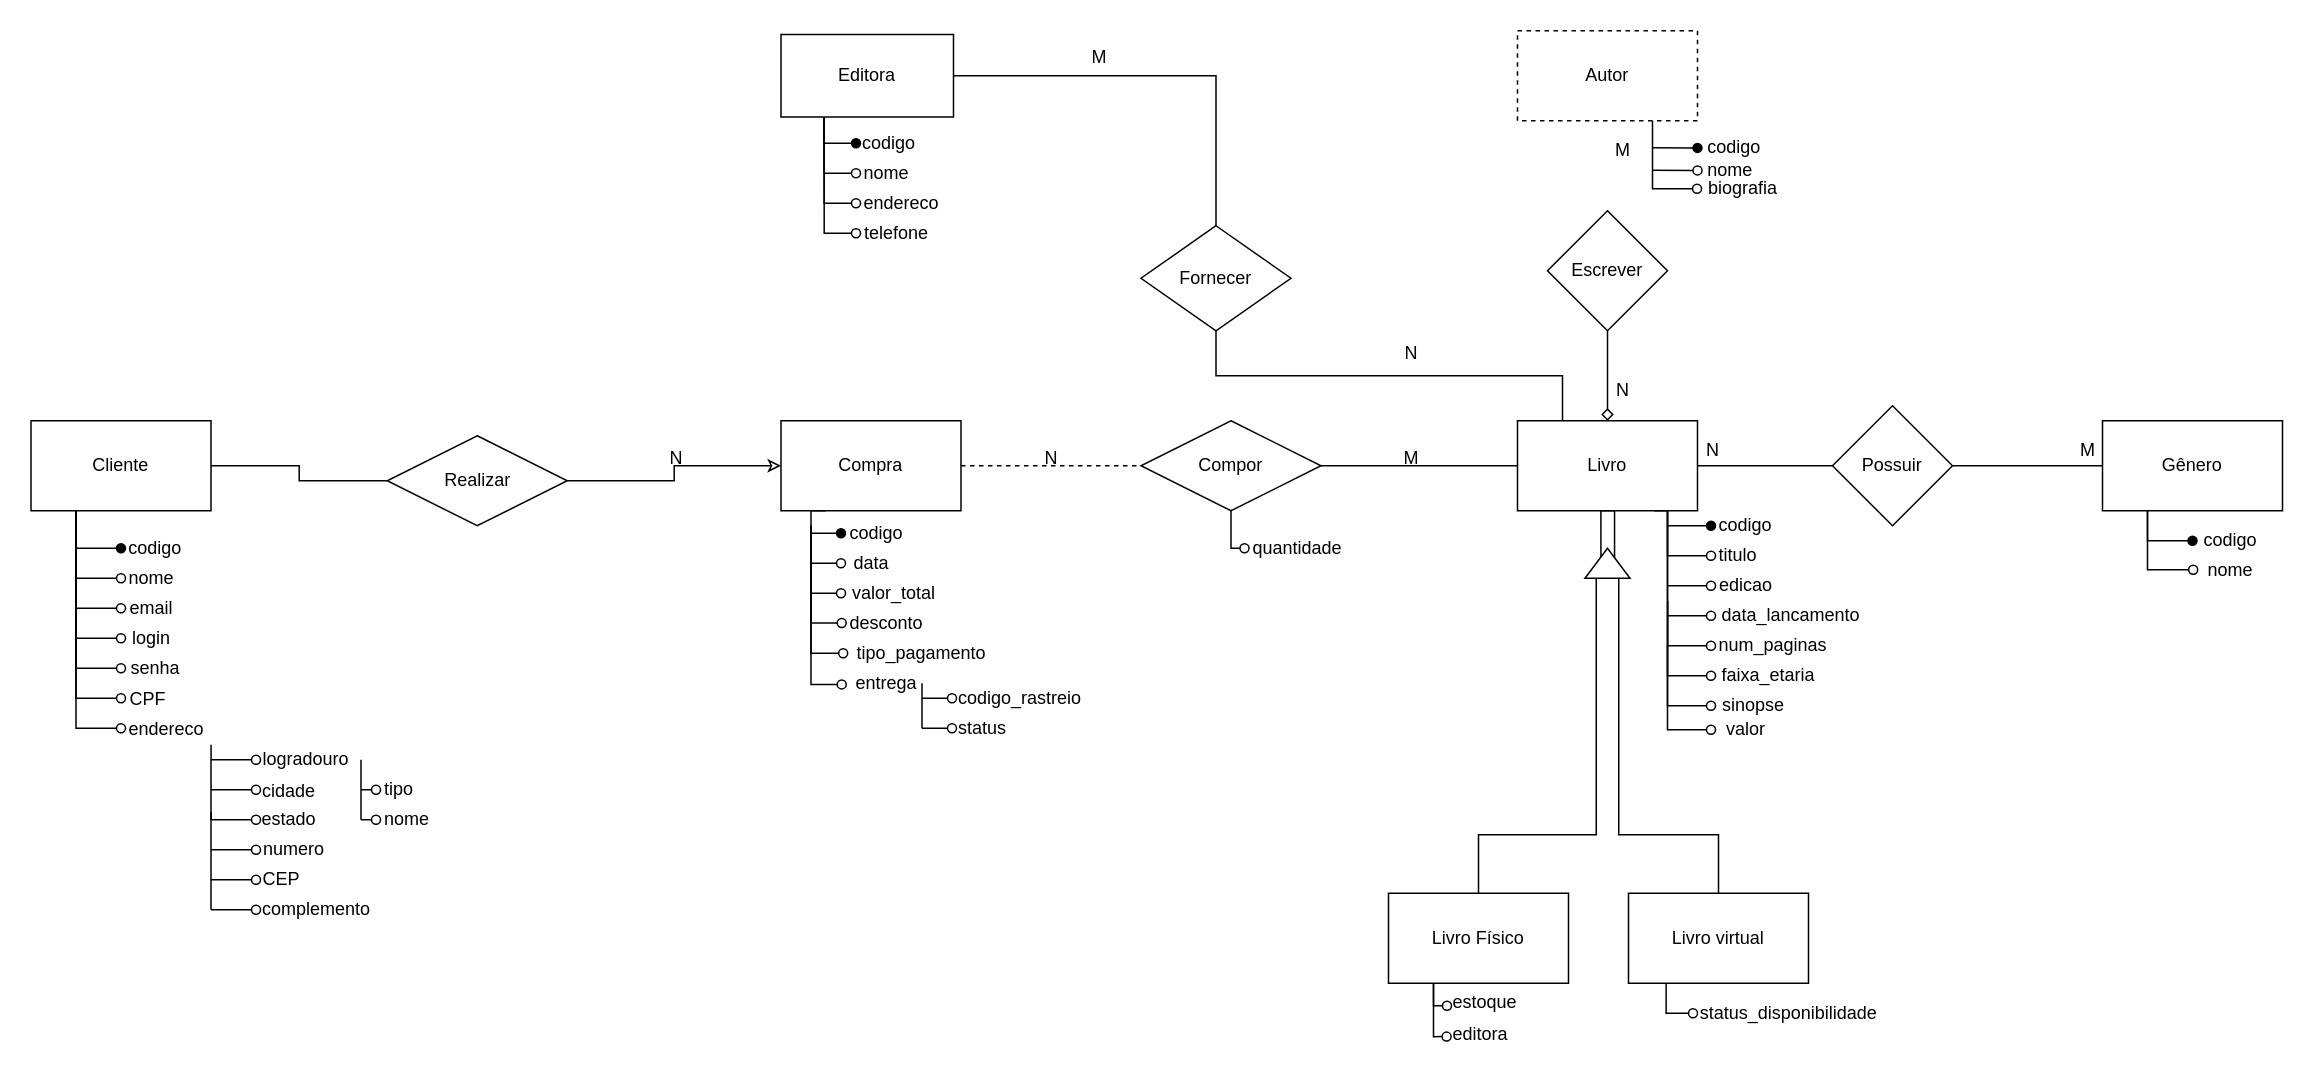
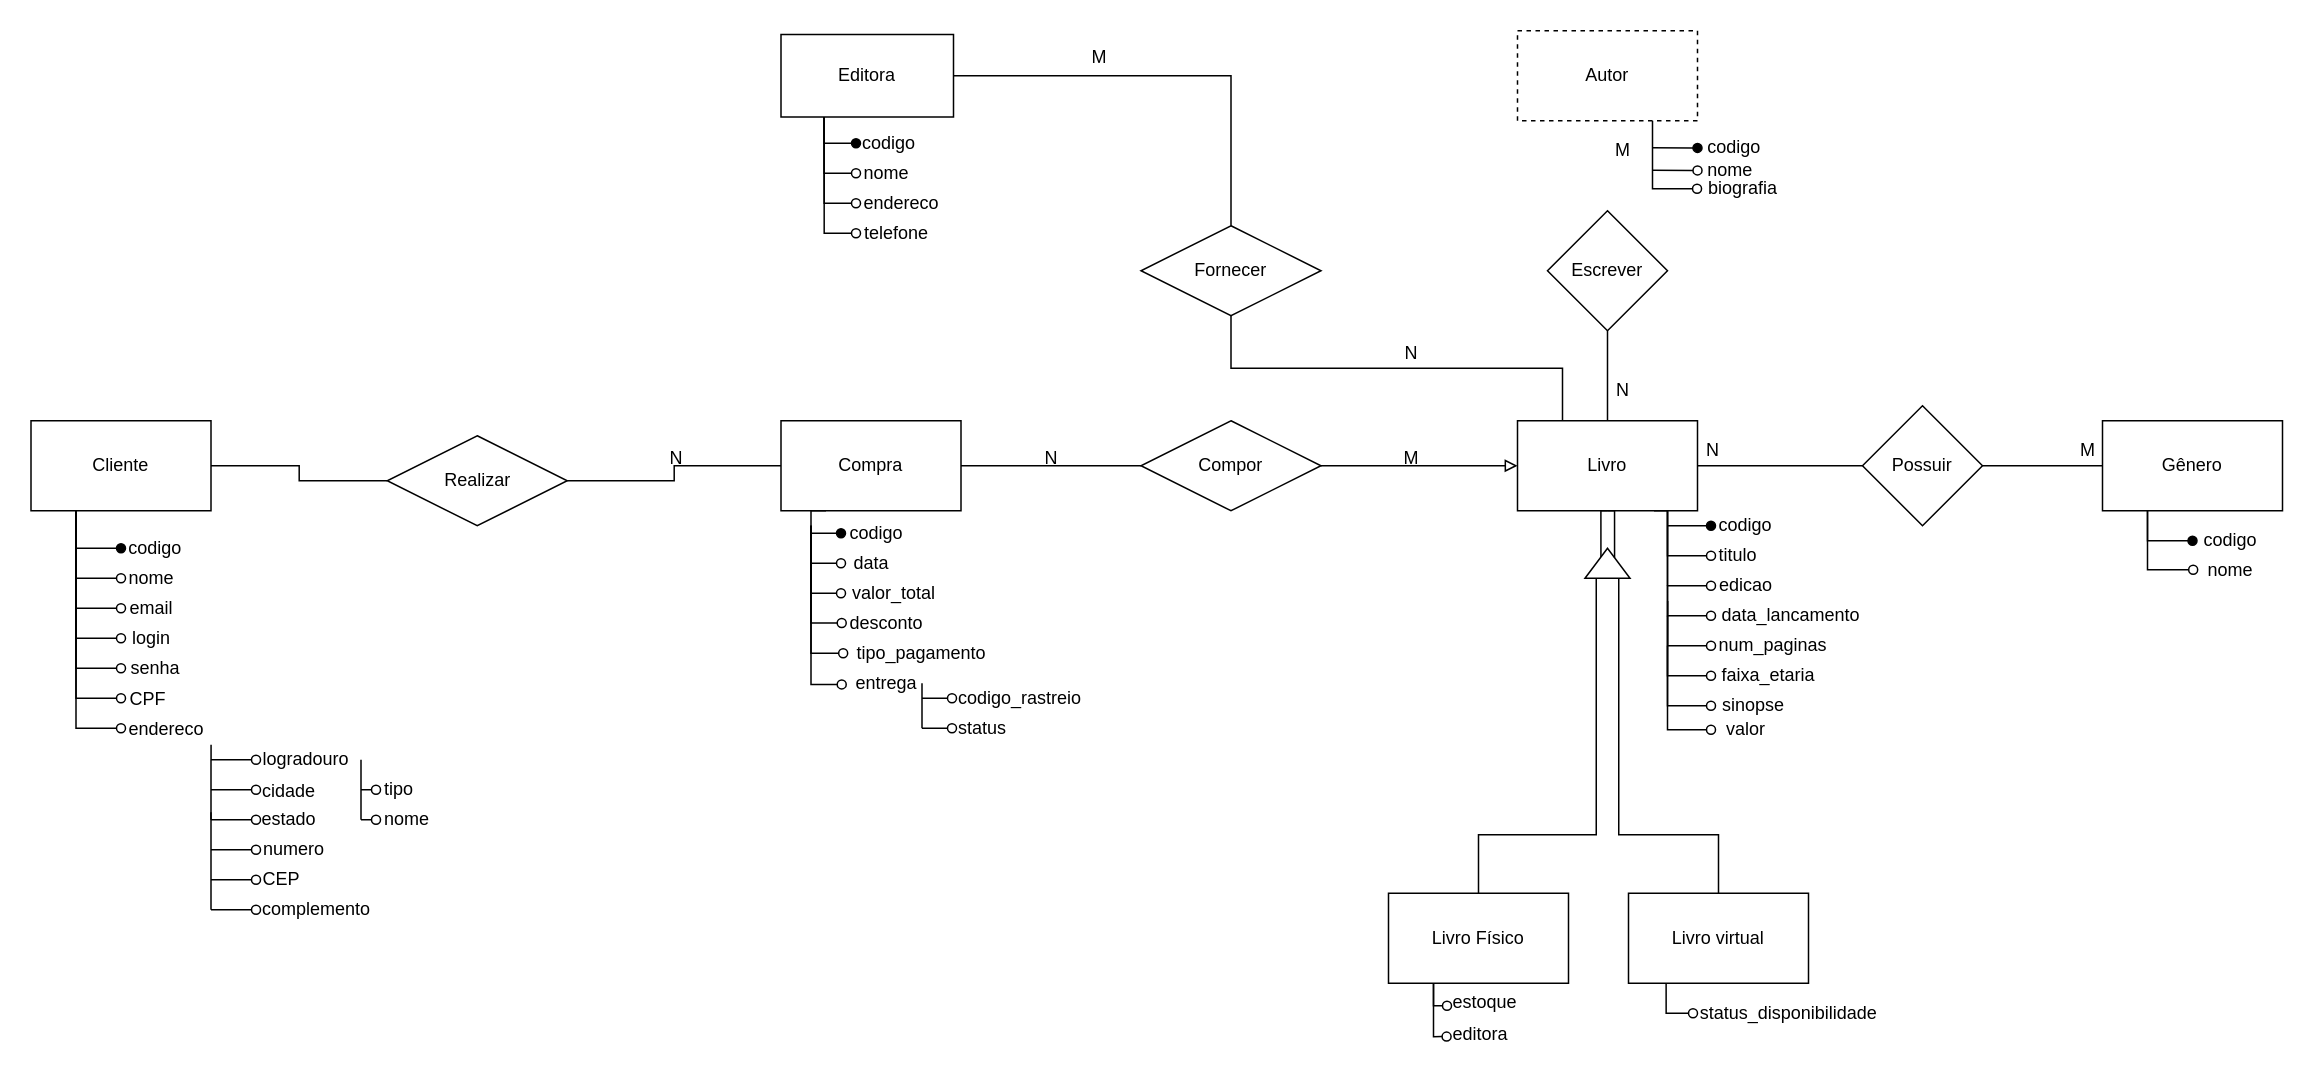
node "Fornecer": size 150x105 -> 180x90
edge "Escrever" -> "Livro": arrowhead diamond -> none
edge "Realizar" -> "Compra": arrowhead classic -> none
edge "Compra" -- "Compor": style dashed -> solid
edge "Compor" -- "Livro": arrowhead none -> block
node "Possuir": moved (1892, 466) -> (1922, 466)
edge "Compor" -> "quantidade": removed
node "quantidade": removed
